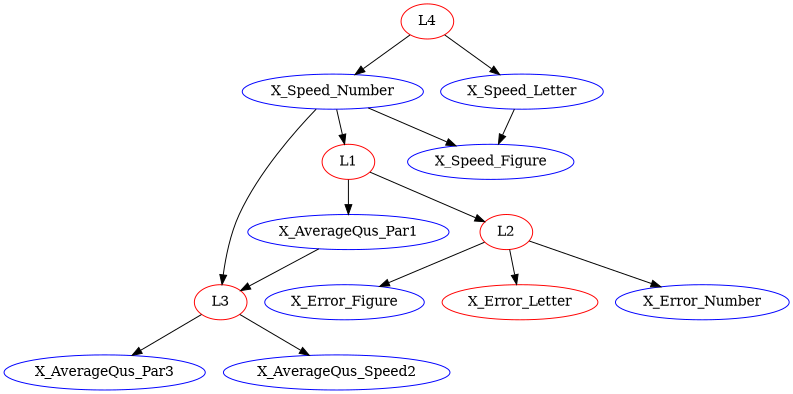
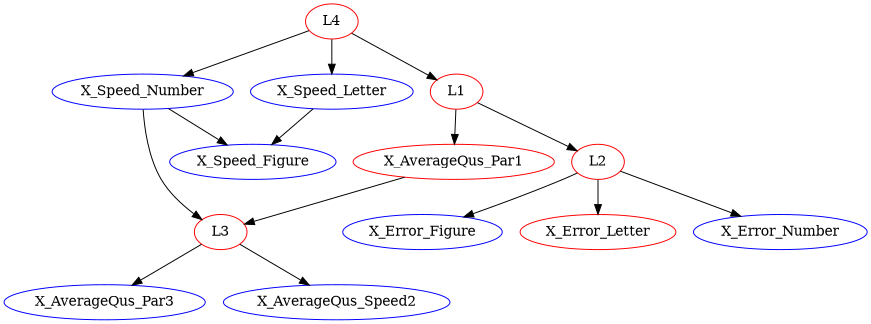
edge "X_Speed_Number" -> "L1": now "L4" -> "L1"
node "X_AverageQus_Par1": color blue -> red
